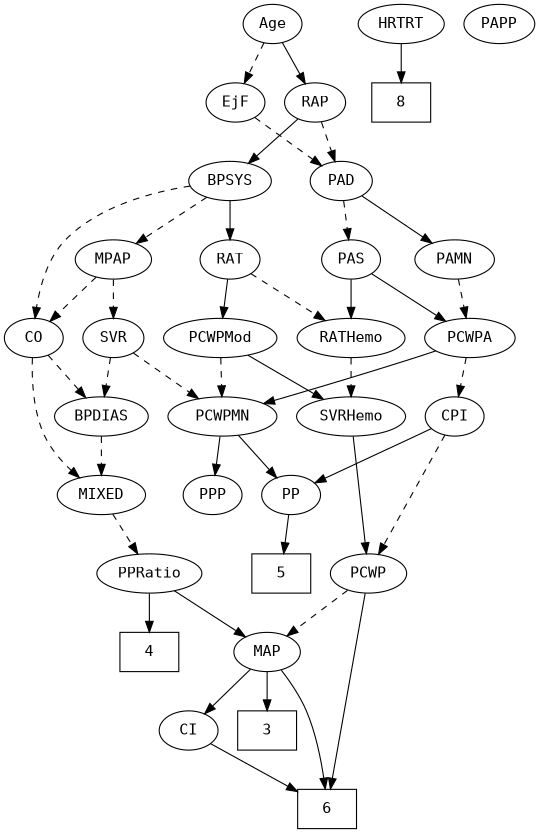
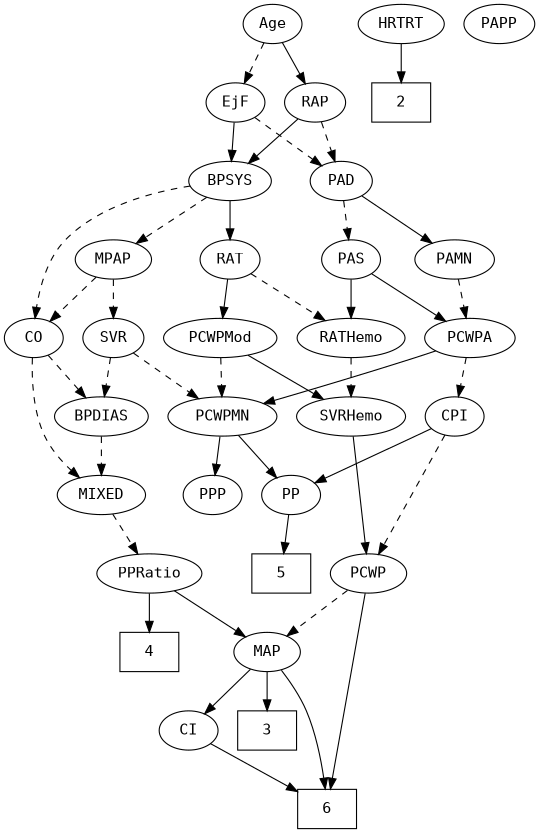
node "8": label "8" -> "2"
edge "EjF" -> "BPSYS": added
